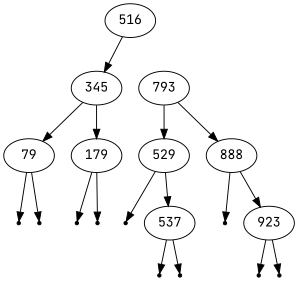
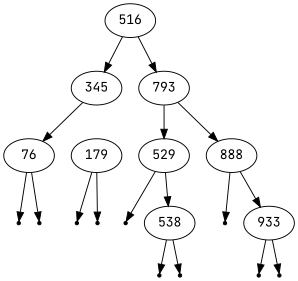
edge "516" -> "793": added
edge "345" -> "179": removed
node "79": label "79" -> "76"
node "537": label "537" -> "538"
node "923": label "923" -> "933"
